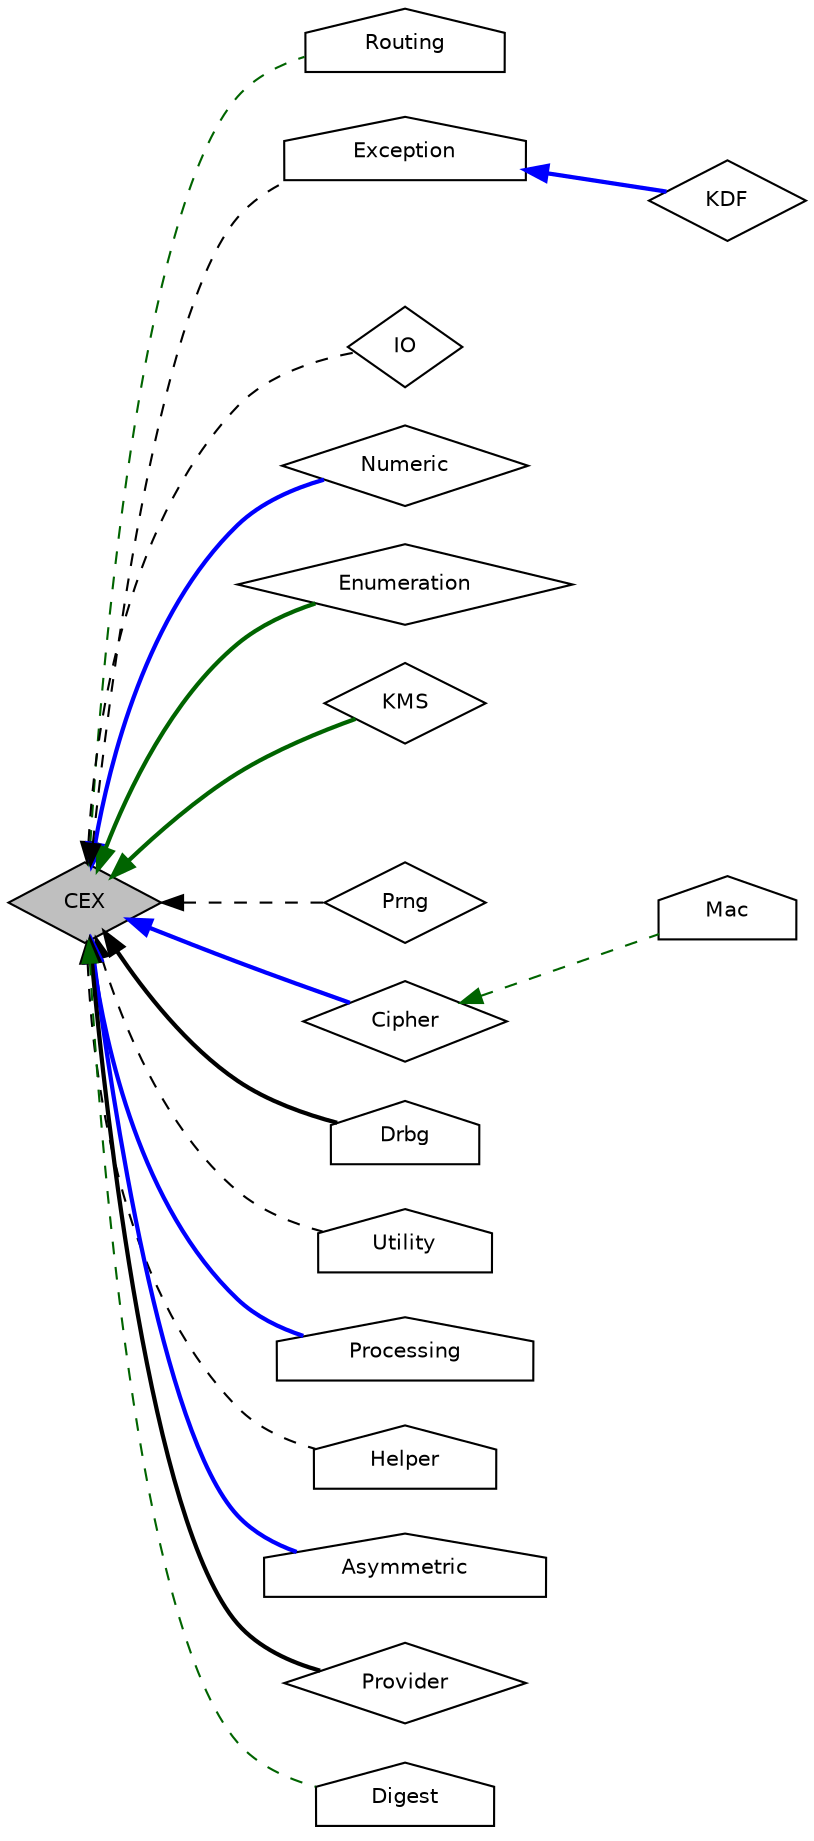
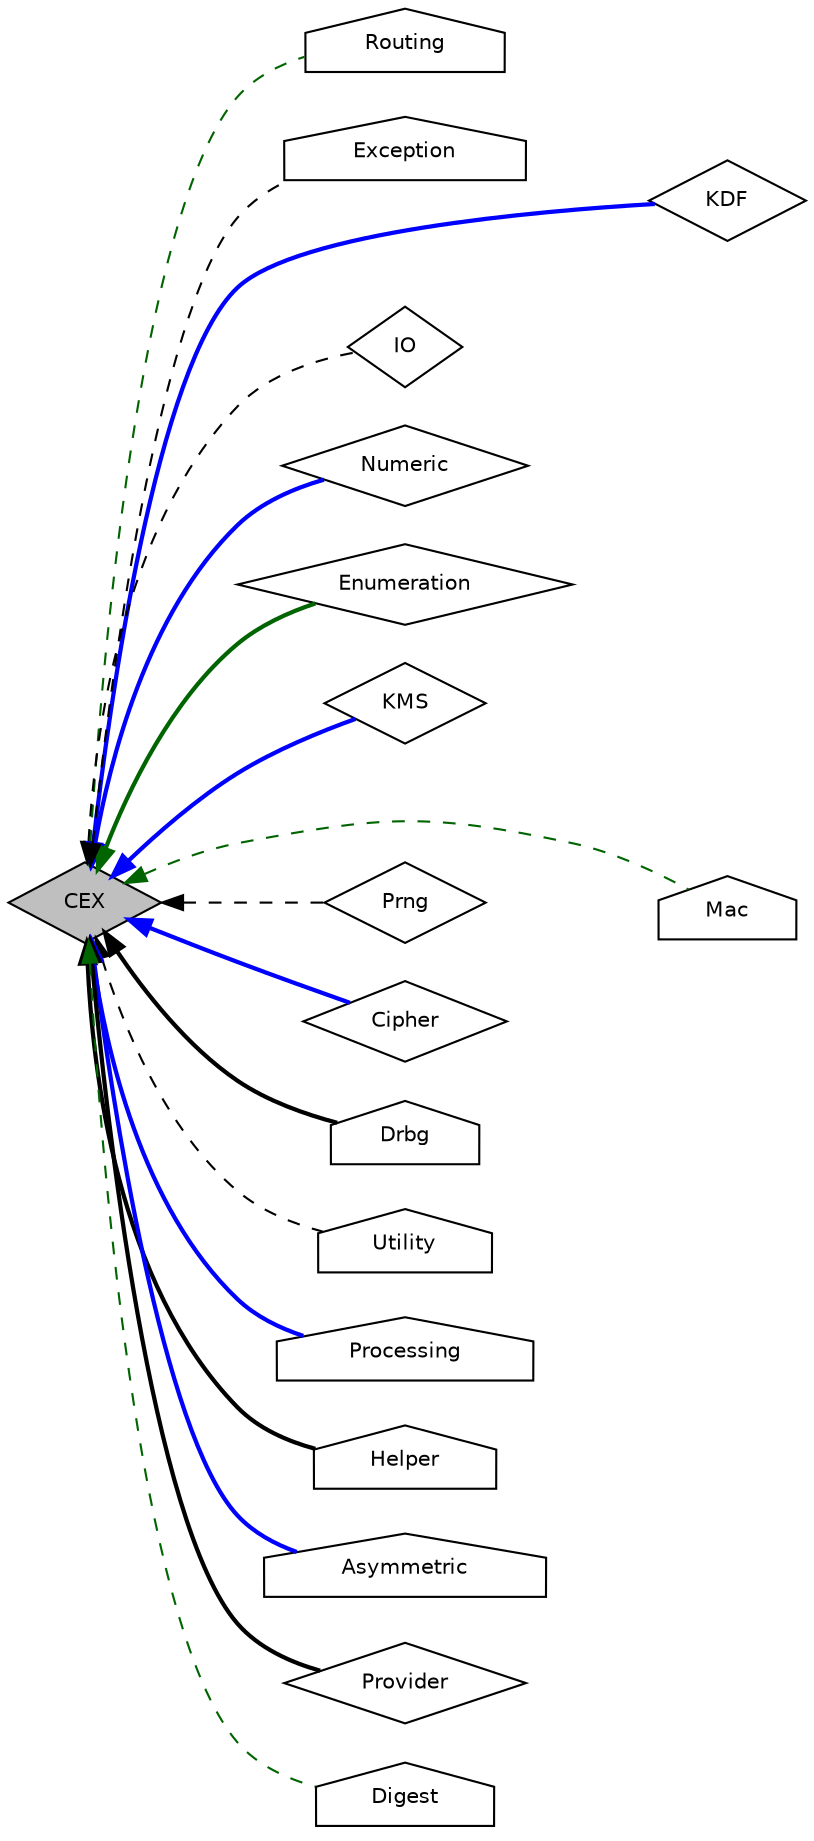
edge "KDF" -> "Exception": now "KDF" -> "CEX"
edge "KMS" -> "CEX": color darkgreen -> blue
edge "Mac" -> "Cipher": now "Mac" -> "CEX"
edge "Helper" -> "CEX": style dashed -> bold
